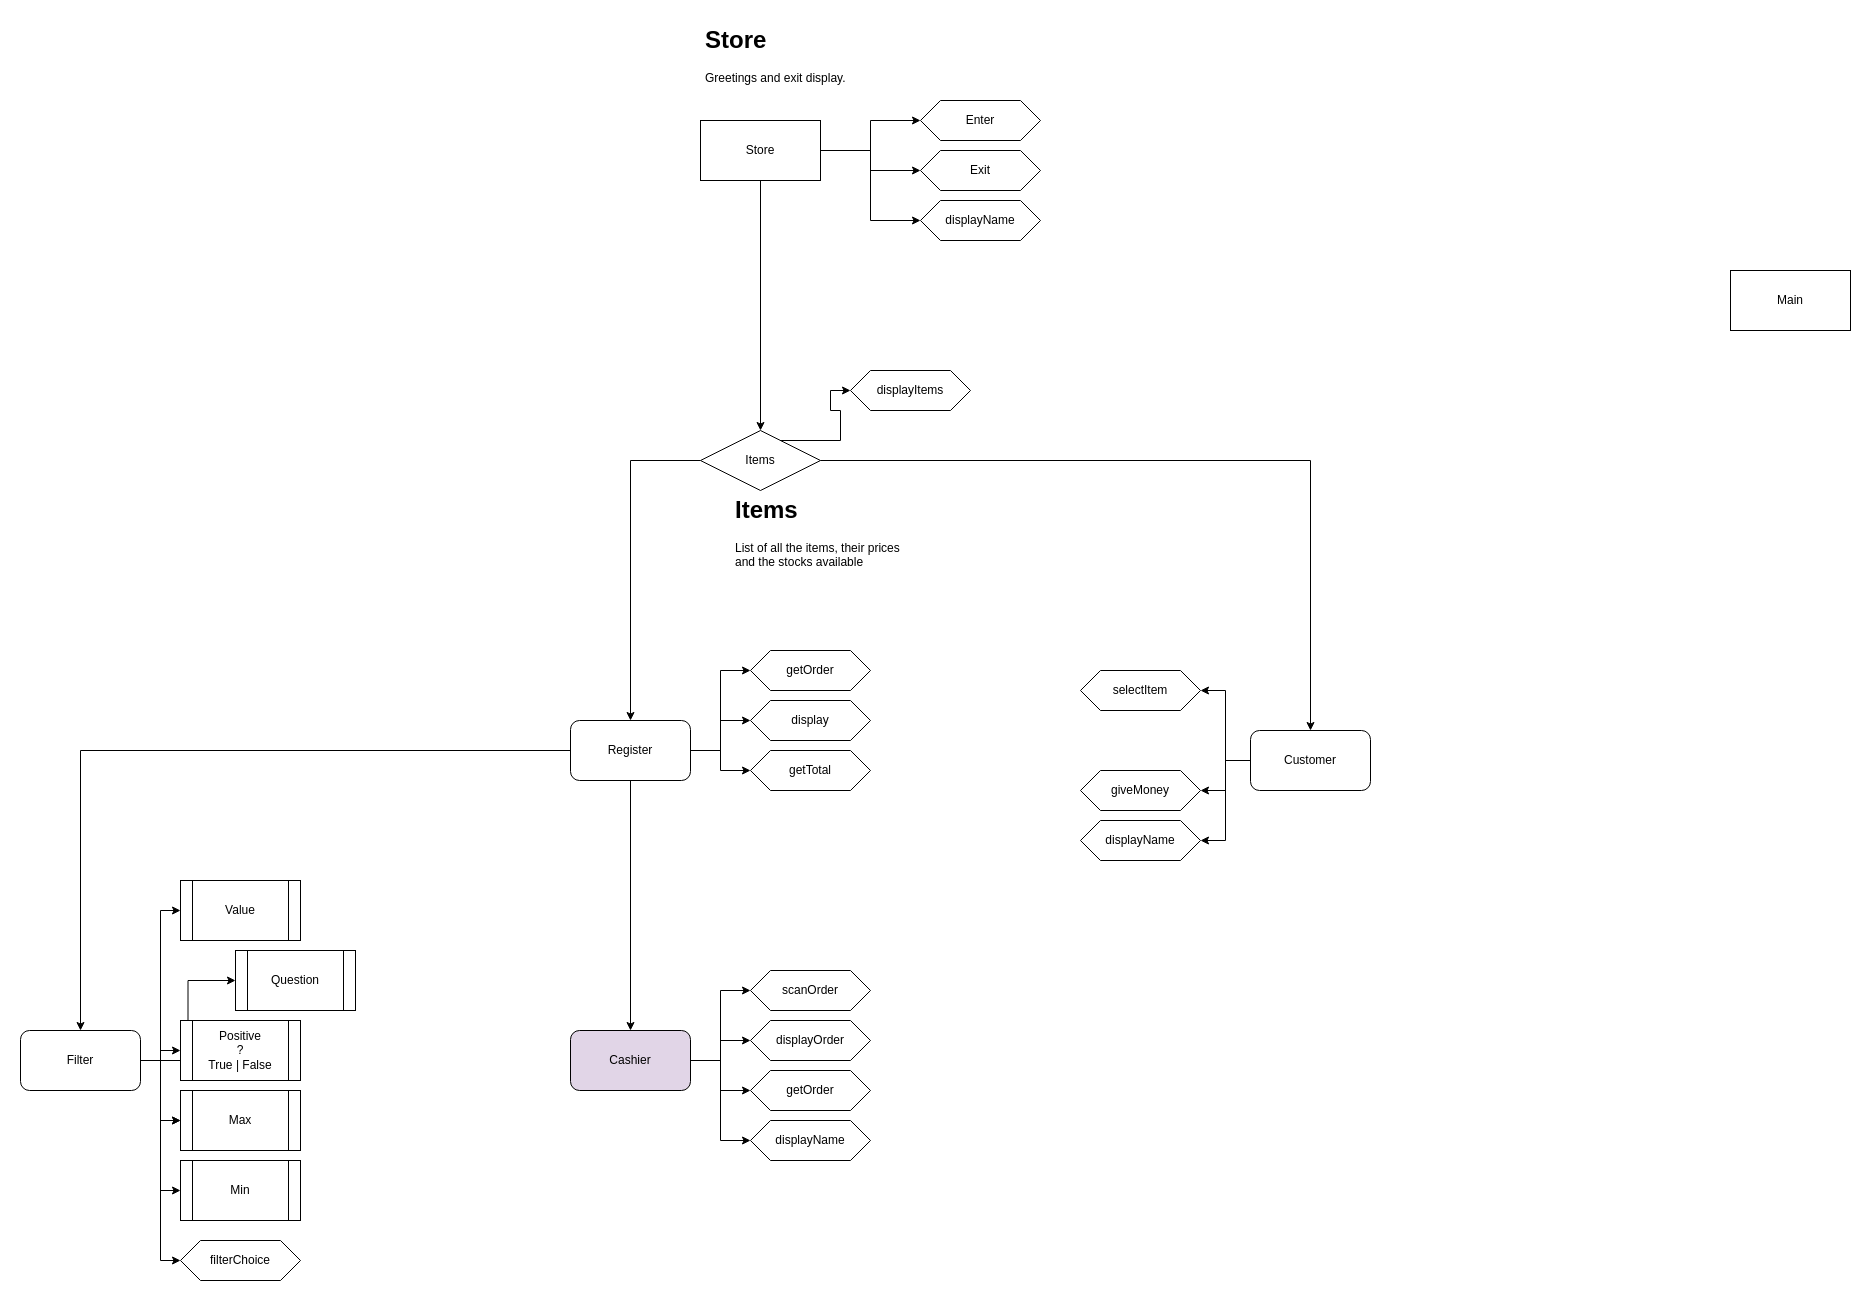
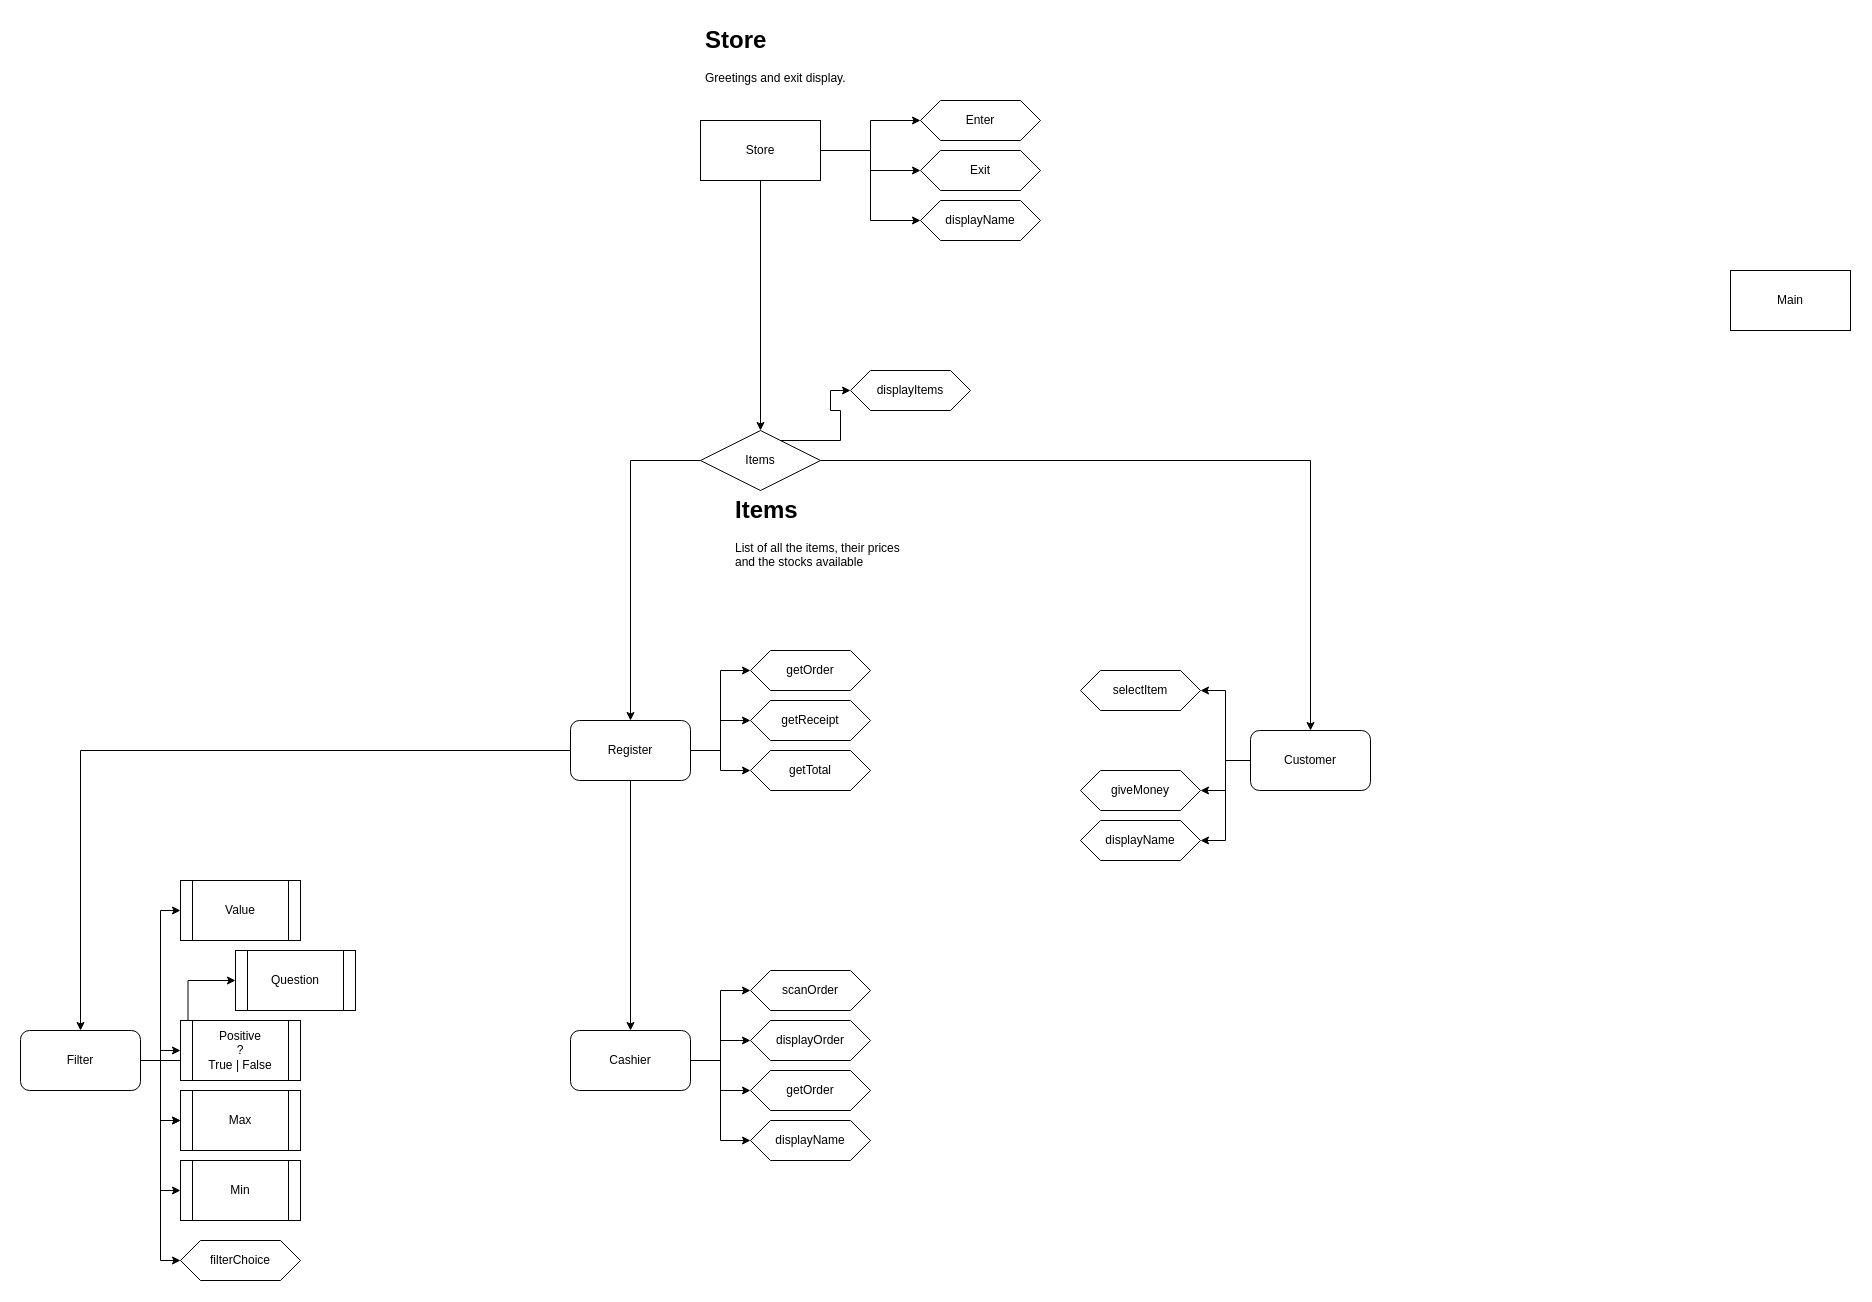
node "display": label "display" -> "getReceipt"
node "Cashier": fillcolor #e1d5e7 -> #ffffff
